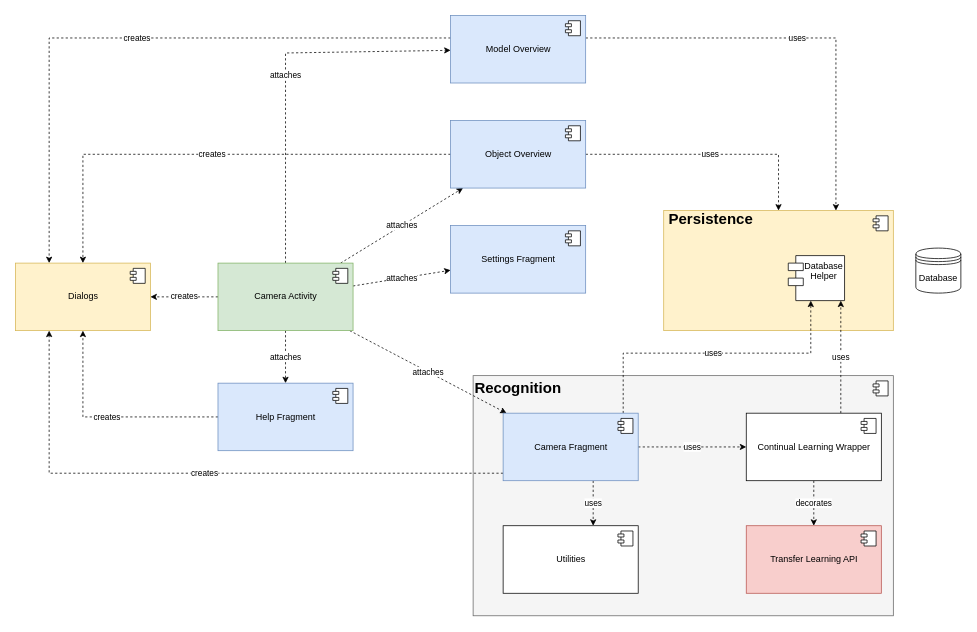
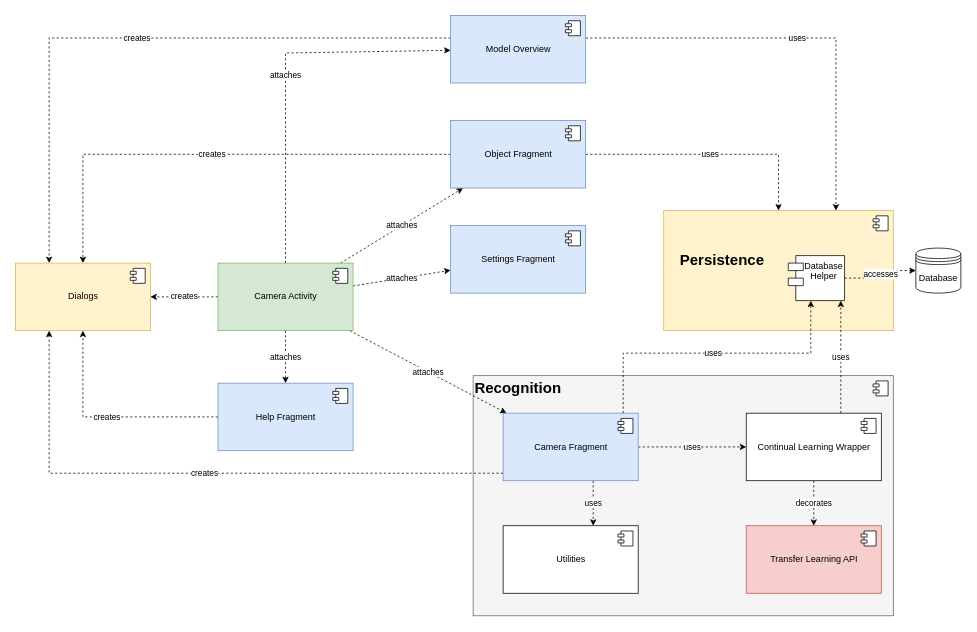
node "Object Overview": label "Object Overview" -> "Object Fragment"
node "Persistence": moved (711, 218) -> (722, 259)
edge "Database Helper" -> "Database": added, label "accesses"
